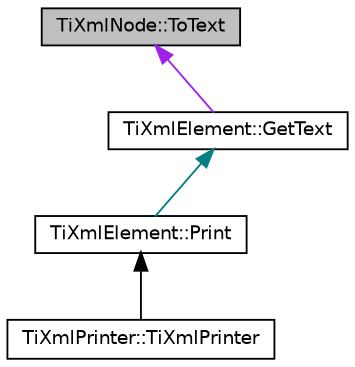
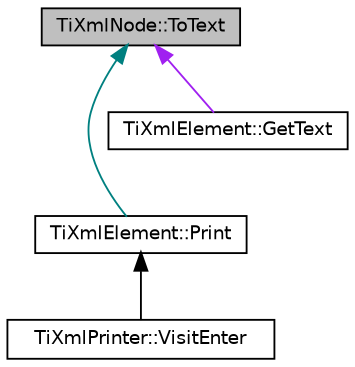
edge "TiXmlElement::Print" -> "TiXmlElement::GetText": now "TiXmlElement::Print" -> "TiXmlNode::ToText"
node "TiXmlPrinter::TiXmlPrinter": label "TiXmlPrinter::TiXmlPrinter" -> "TiXmlPrinter::VisitEnter"
